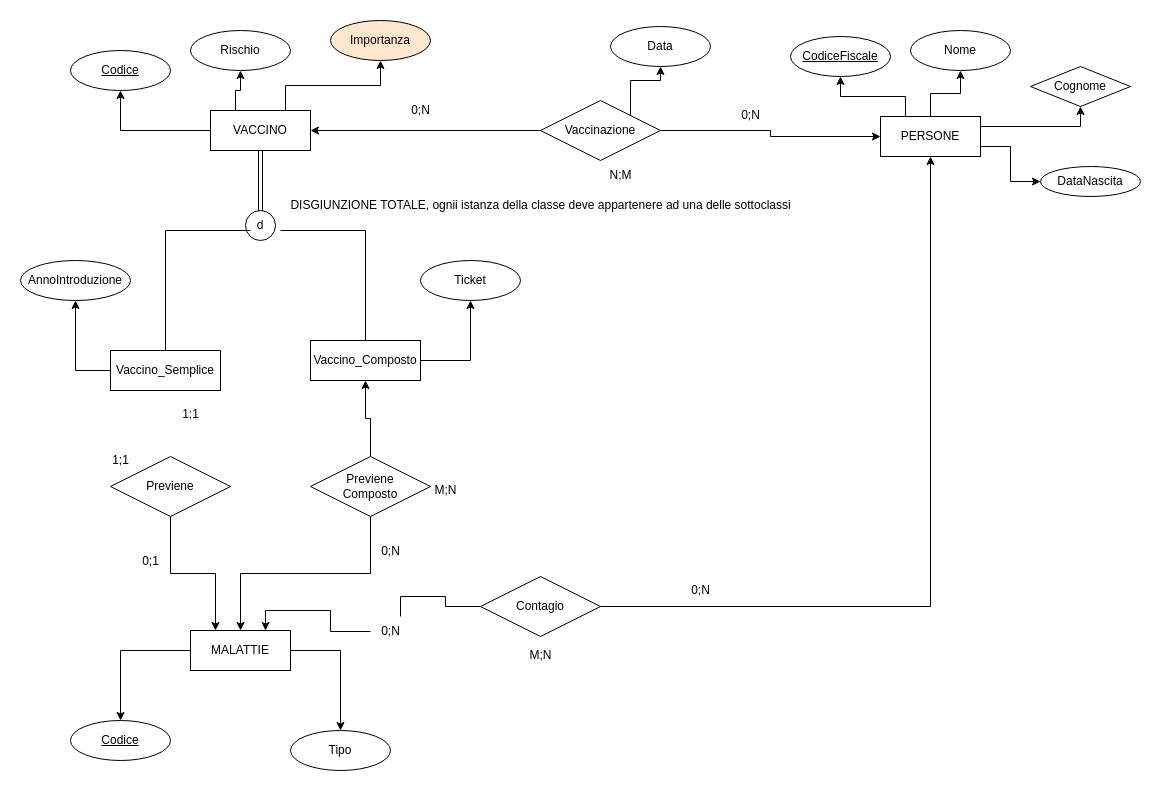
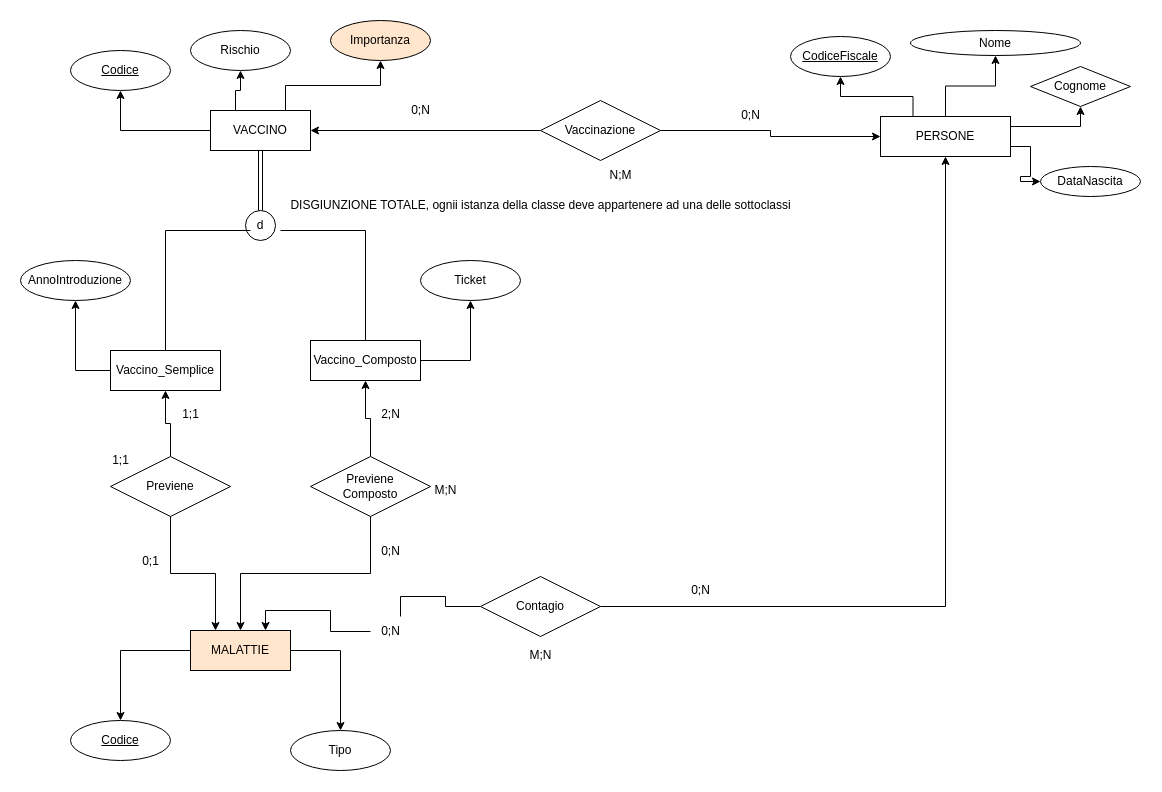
node "Data": removed
node "Nome": size 100x40 -> 170x25
edge "Vaccinazione" -> "Data": removed
node "PERSONE": size 100x40 -> 130x40
node "2;N": added
edge "Previene" -> "Vaccino_Semplice": added
node "MALATTIE": fillcolor #ffffff -> #ffe6cc
